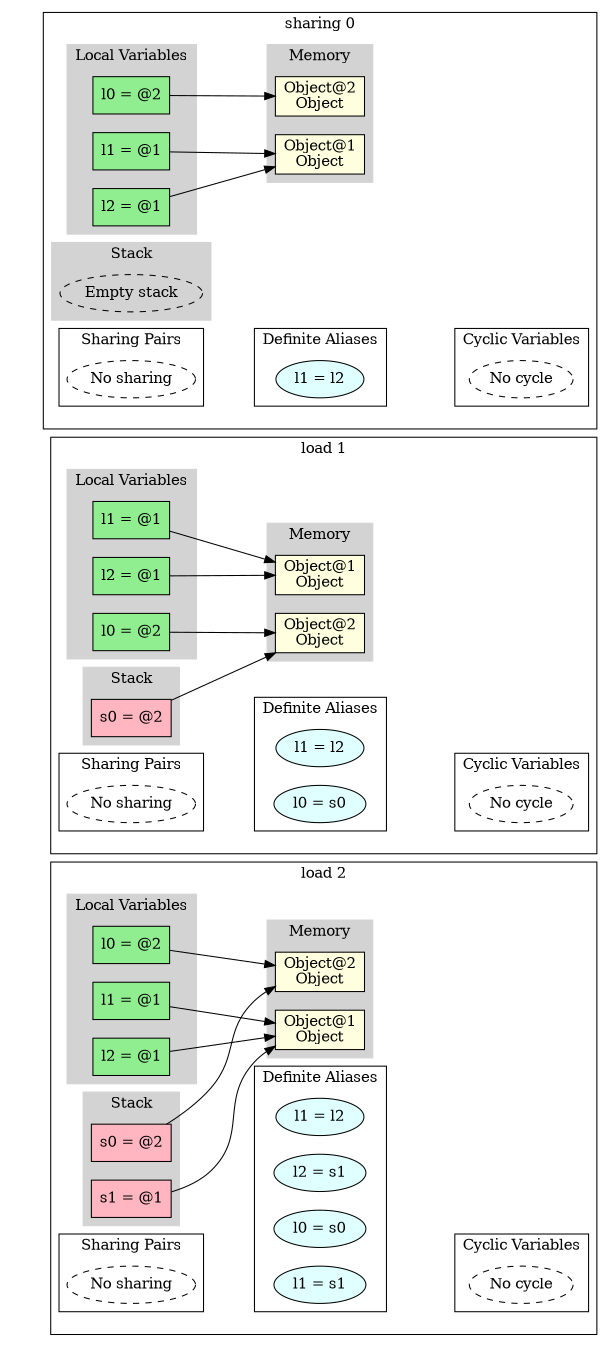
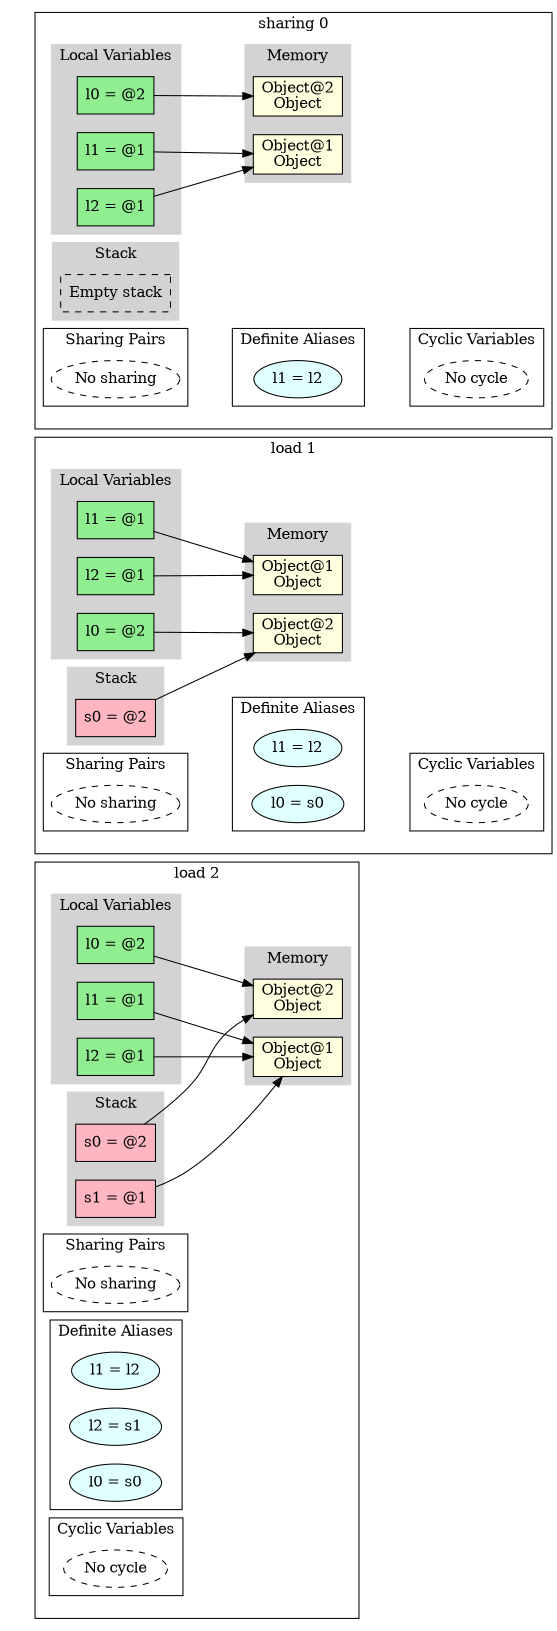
node "Empty stack": shape ellipse -> box
node "l1 = s1": removed
